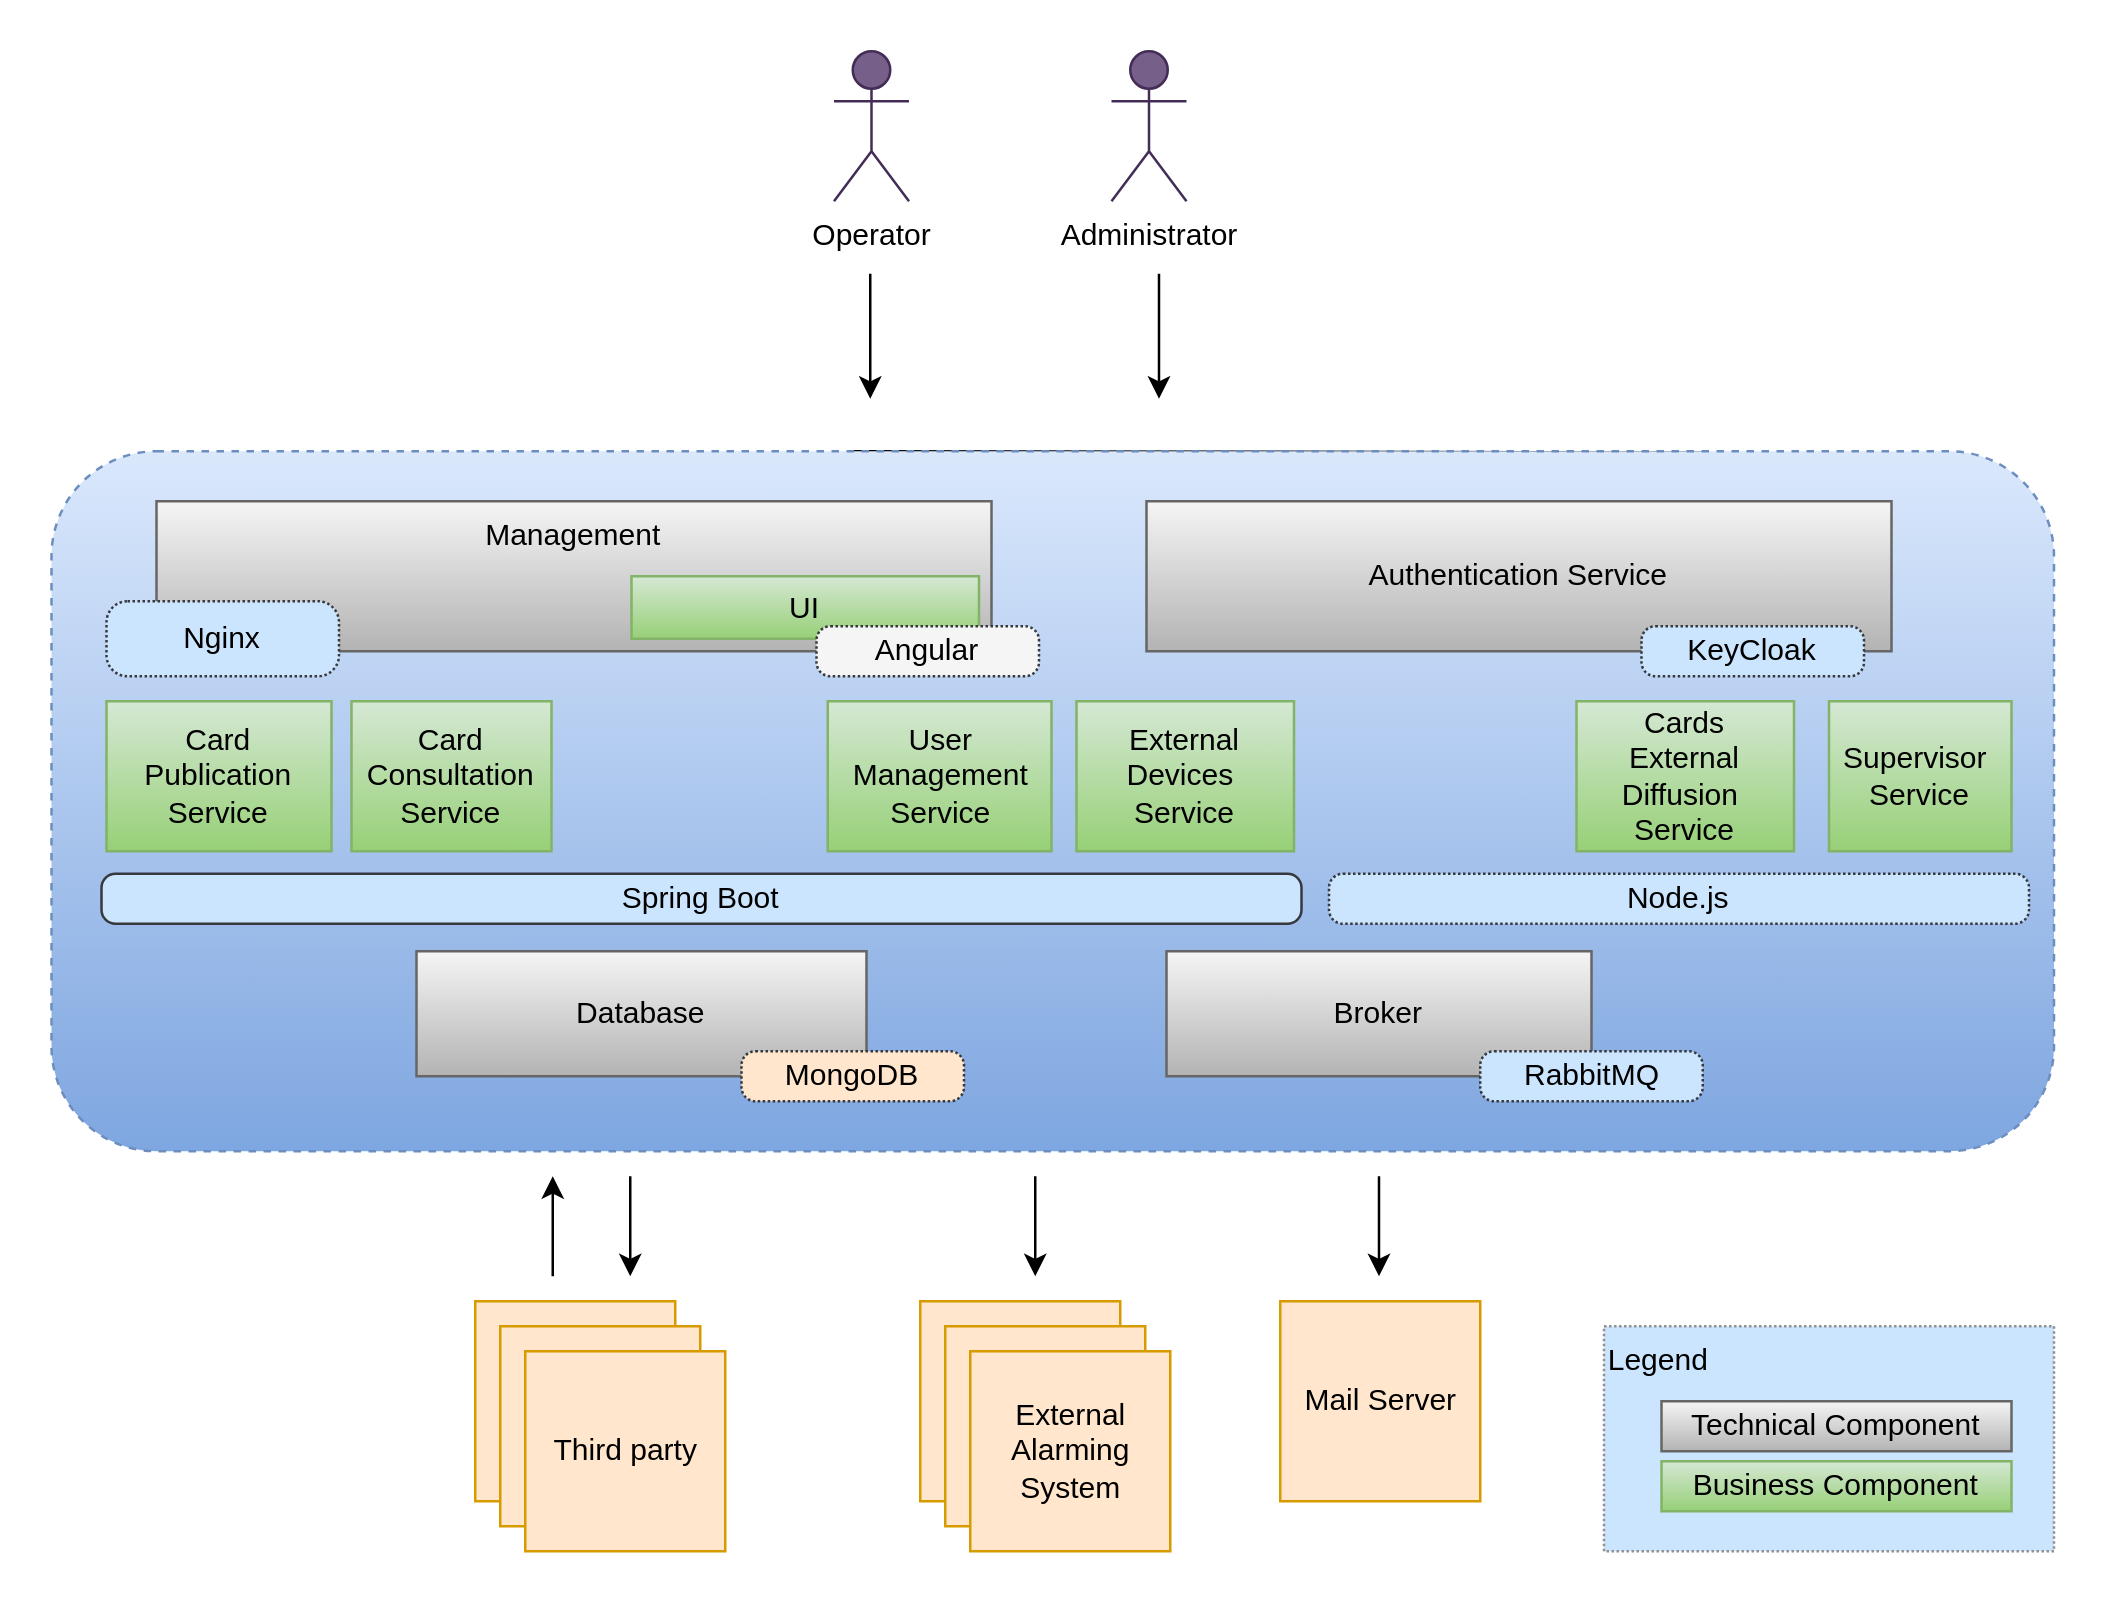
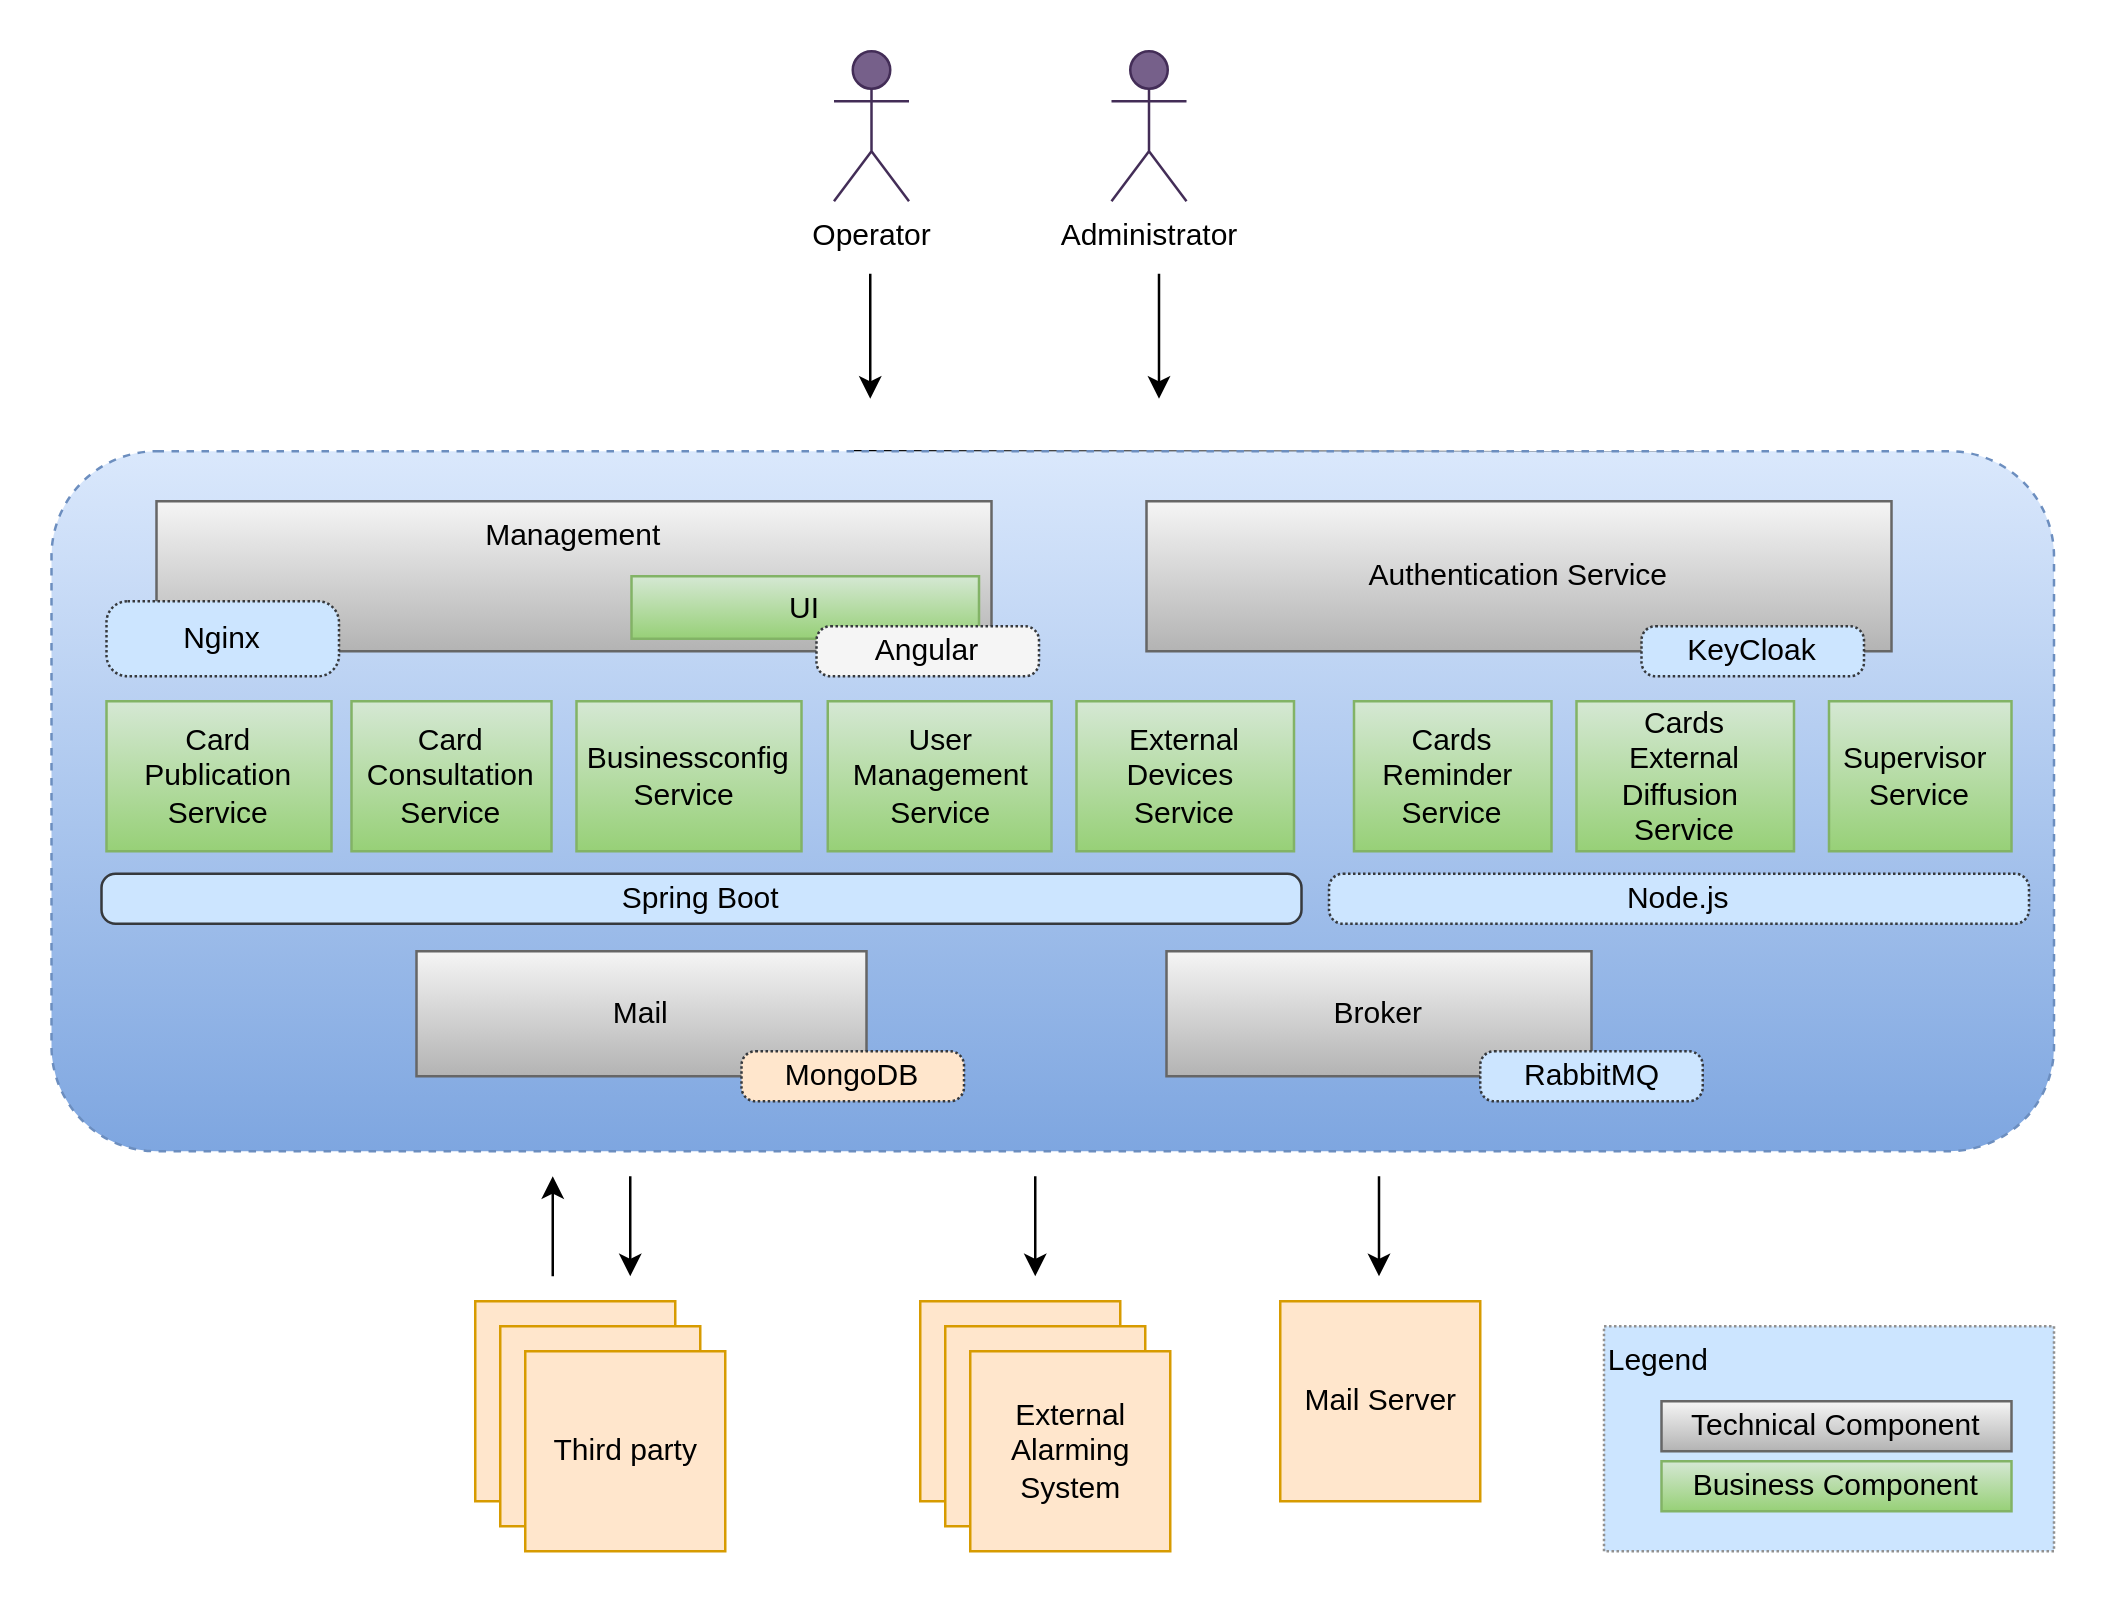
node "Businessconfig Service": added
node "Cards Reminder Service": added
node "Database": label "Database" -> "Mail"
